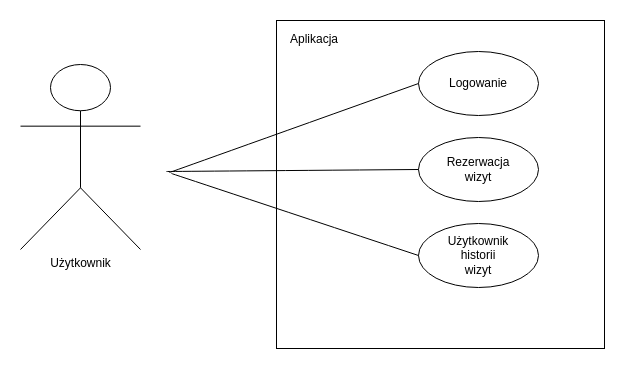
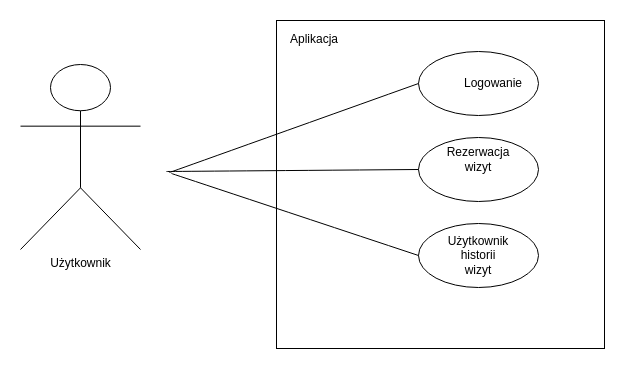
node "Logowanie": moved (479, 84) -> (494, 84)
node "Rezerwacja wizyt": moved (479, 170) -> (479, 160)
